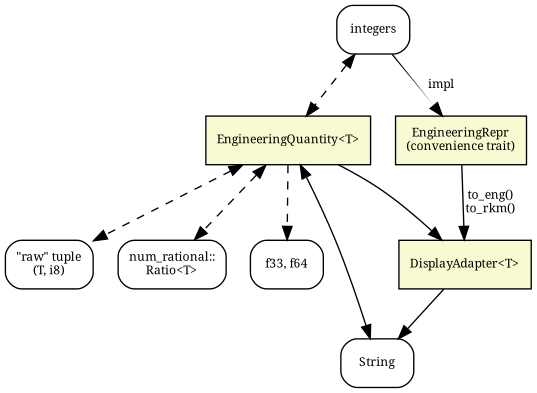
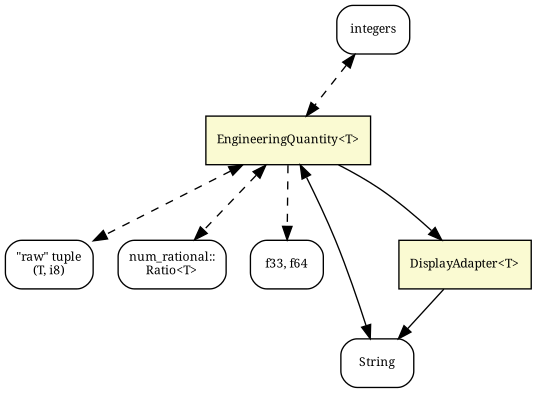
node "EngineeringRepr (convenience trait)": removed
